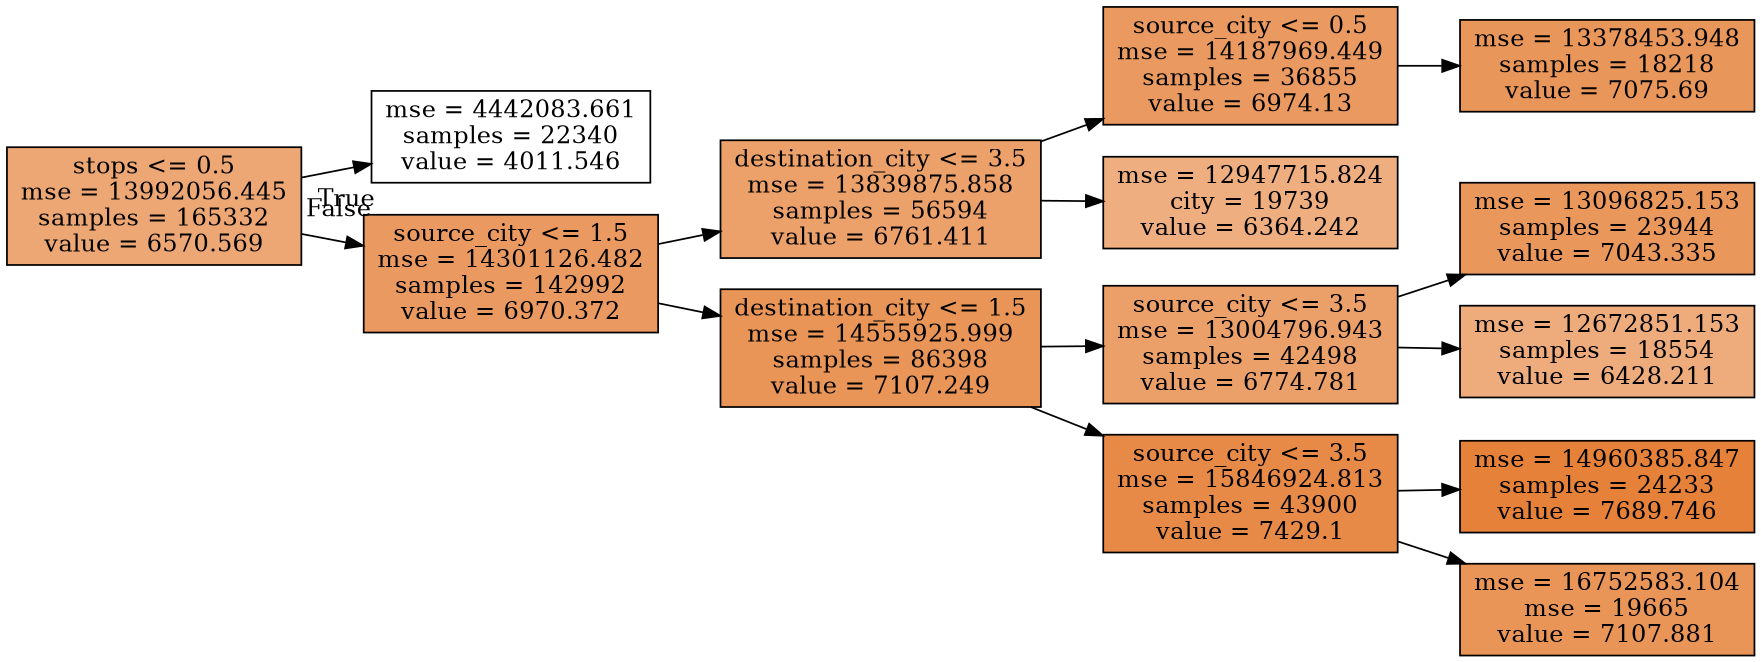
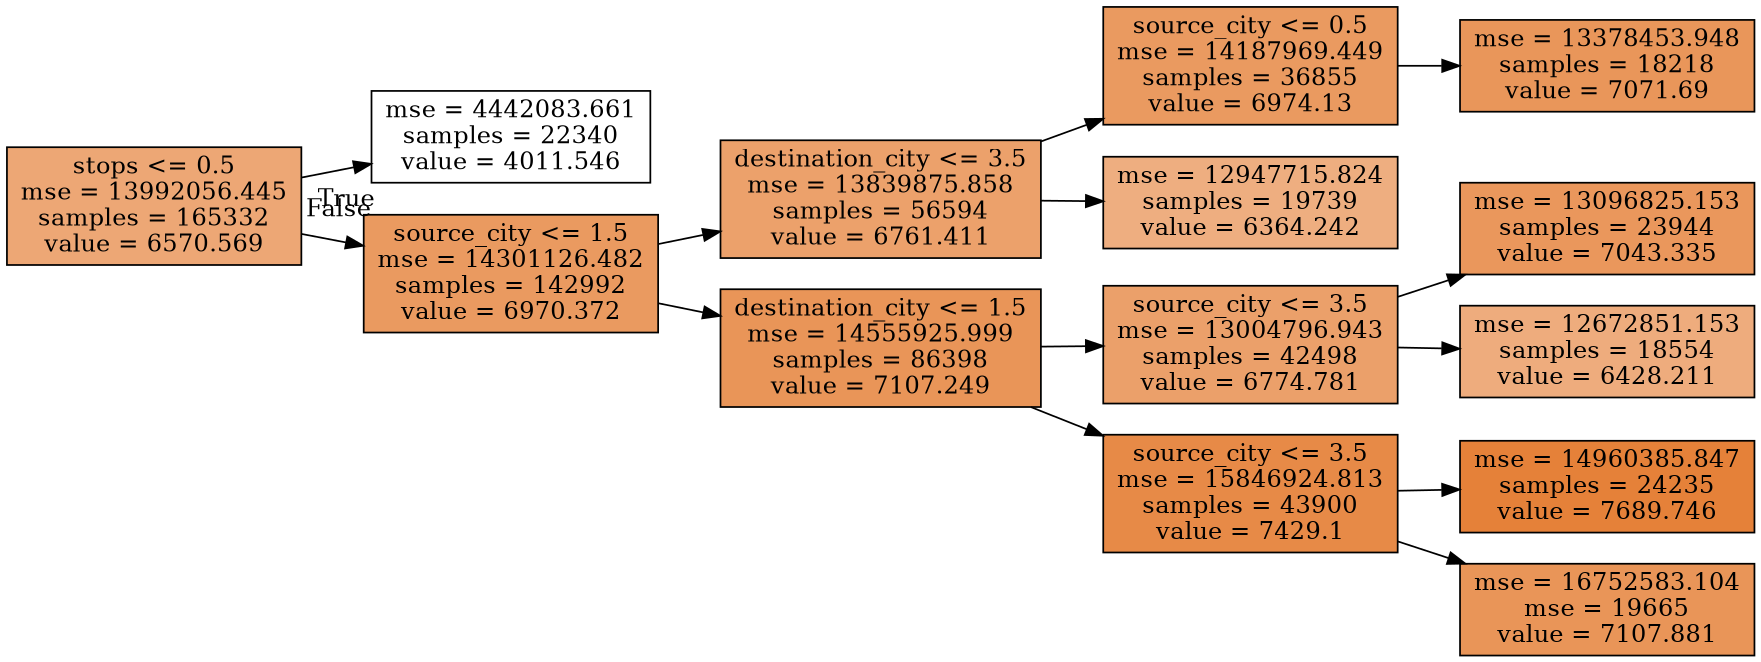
node "mse = 13378453.948 samples = 18218 value = 7075.69": label "mse = 13378453.948 samples = 18218 value = 7075.69" -> "mse = 13378453.948 samples = 18218 value = 7071.69"
node "mse = 12947715.824 city = 19739 value = 6364.242": label "mse = 12947715.824 city = 19739 value = 6364.242" -> "mse = 12947715.824 samples = 19739 value = 6364.242"
node "mse = 14960385.847 samples = 24233 value = 7689.746": label "mse = 14960385.847 samples = 24233 value = 7689.746" -> "mse = 14960385.847 samples = 24235 value = 7689.746"
